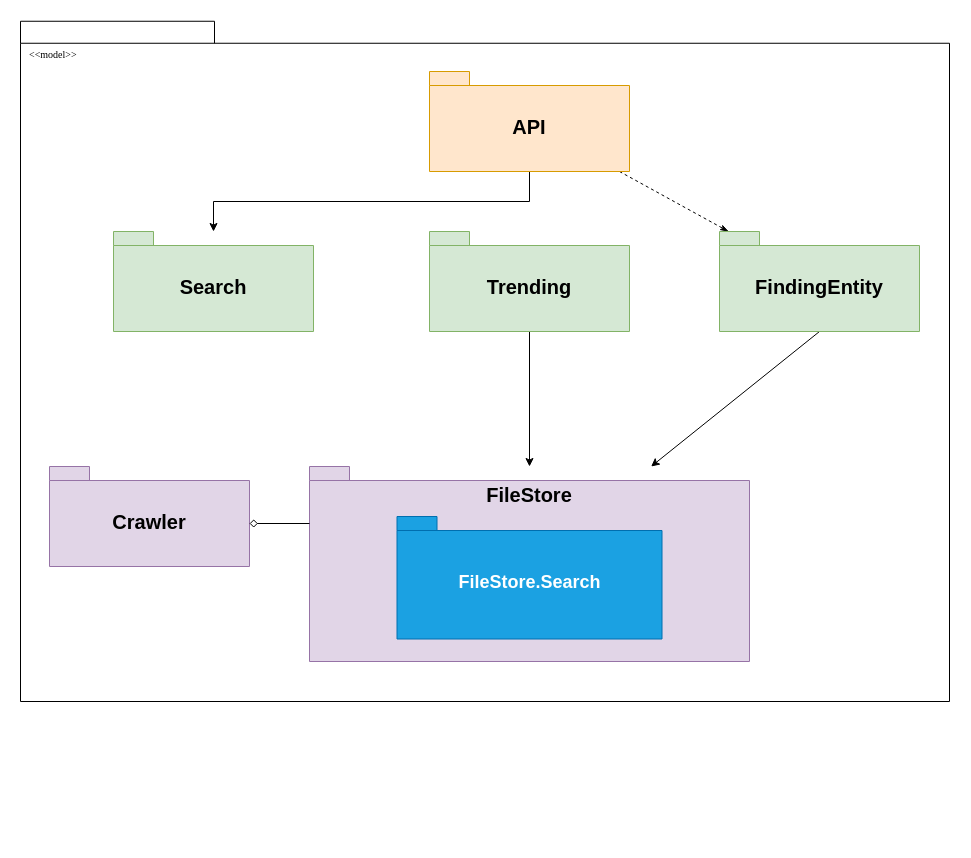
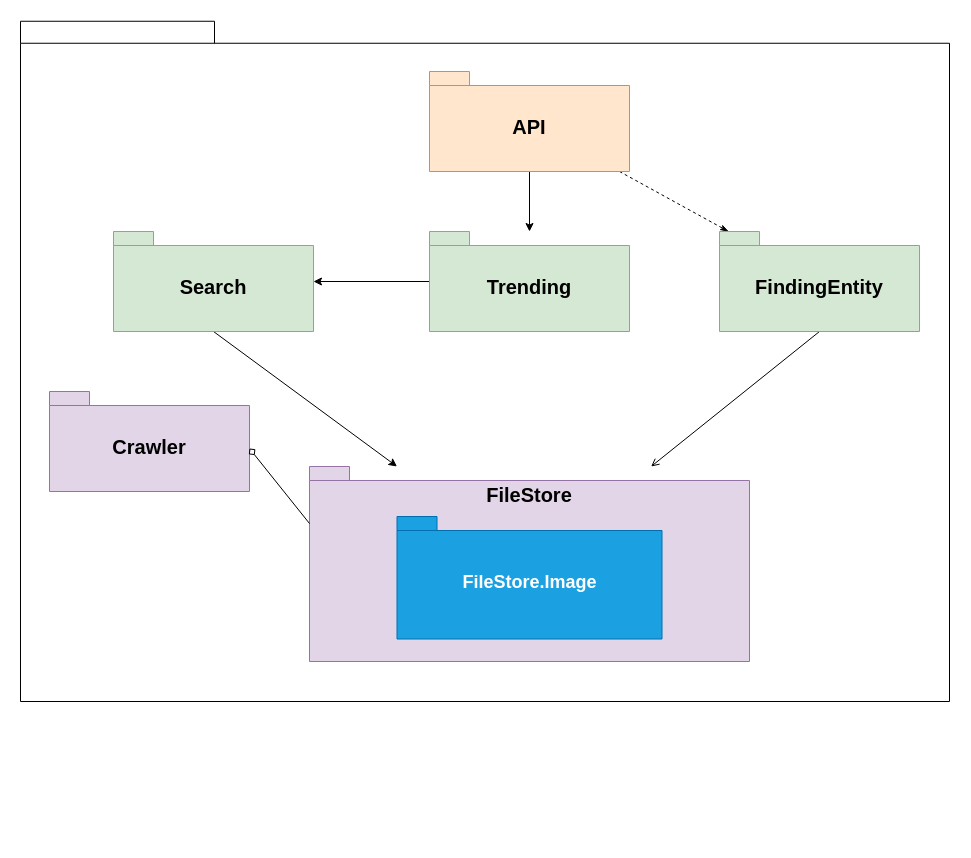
node "<<model>>": removed
edge "API" -> "Search": now "API" -> "Trending"
edge "Trending" -> "FileStore": now "Trending" -> "Search"
edge "Search" -> "FileStore": added
edge "FindingEntity" -> "FileStore": arrowhead classic -> open
node "Crawler": moved (150, 517) -> (150, 442)
node "FileStore.Search": label "FileStore.Search" -> "FileStore.Image"
